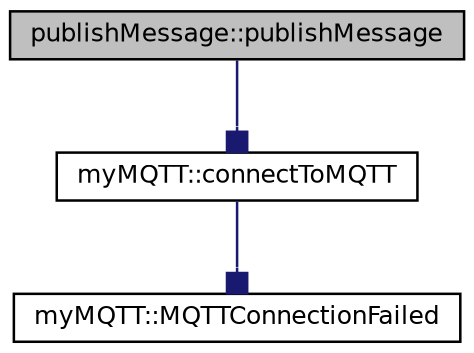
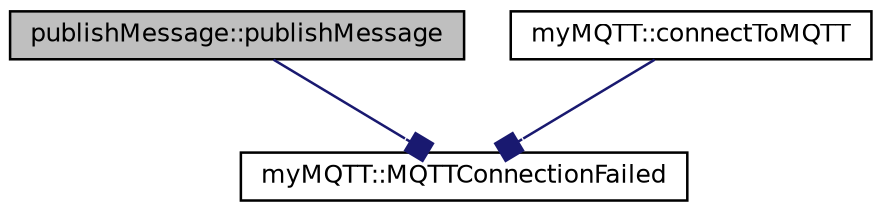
edge "publishMessage::publishMessage" -> "myMQTT::connectToMQTT": now "publishMessage::publishMessage" -> "myMQTT::MQTTConnectionFailed"
